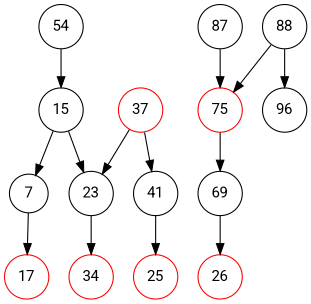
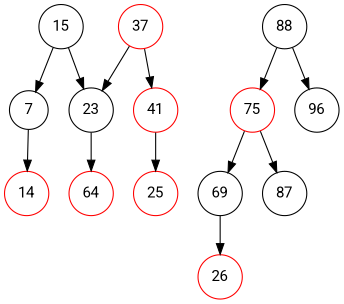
node "54": removed
edge "87" -> "75": reversed
node "41": color black -> red
node "17": label "17" -> "14"
node "34": label "34" -> "64"
